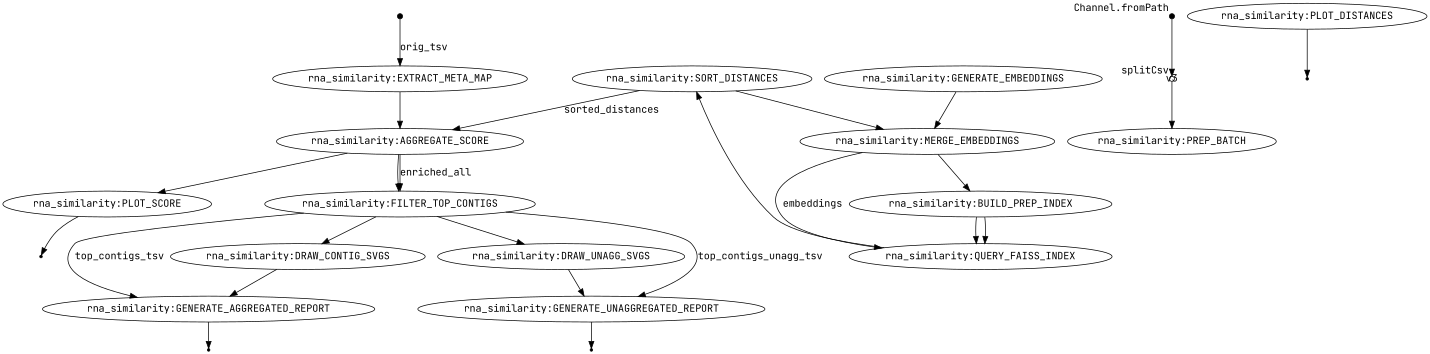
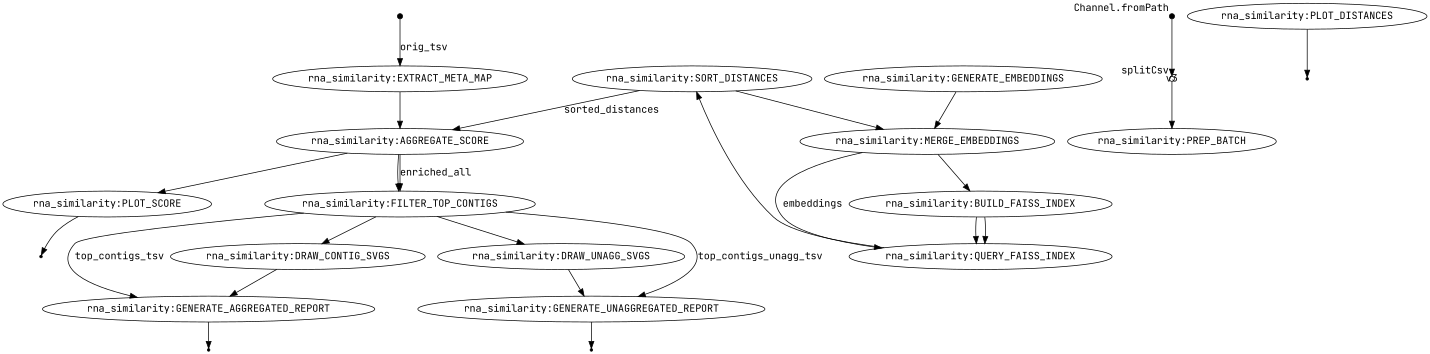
node "rna_similarity:BUILD_PREP_INDEX": label "rna_similarity:BUILD_PREP_INDEX" -> "rna_similarity:BUILD_FAISS_INDEX"
